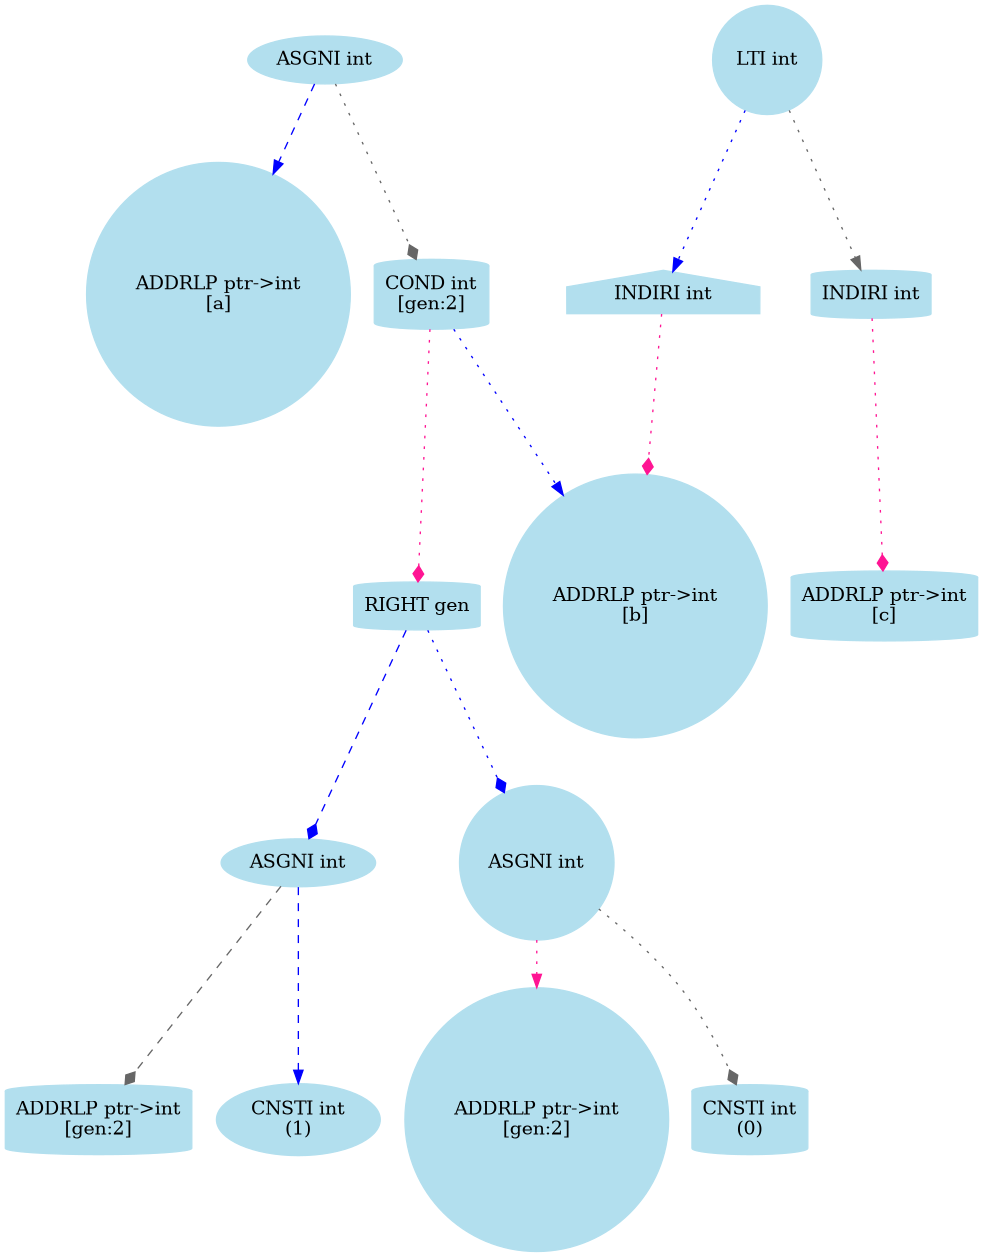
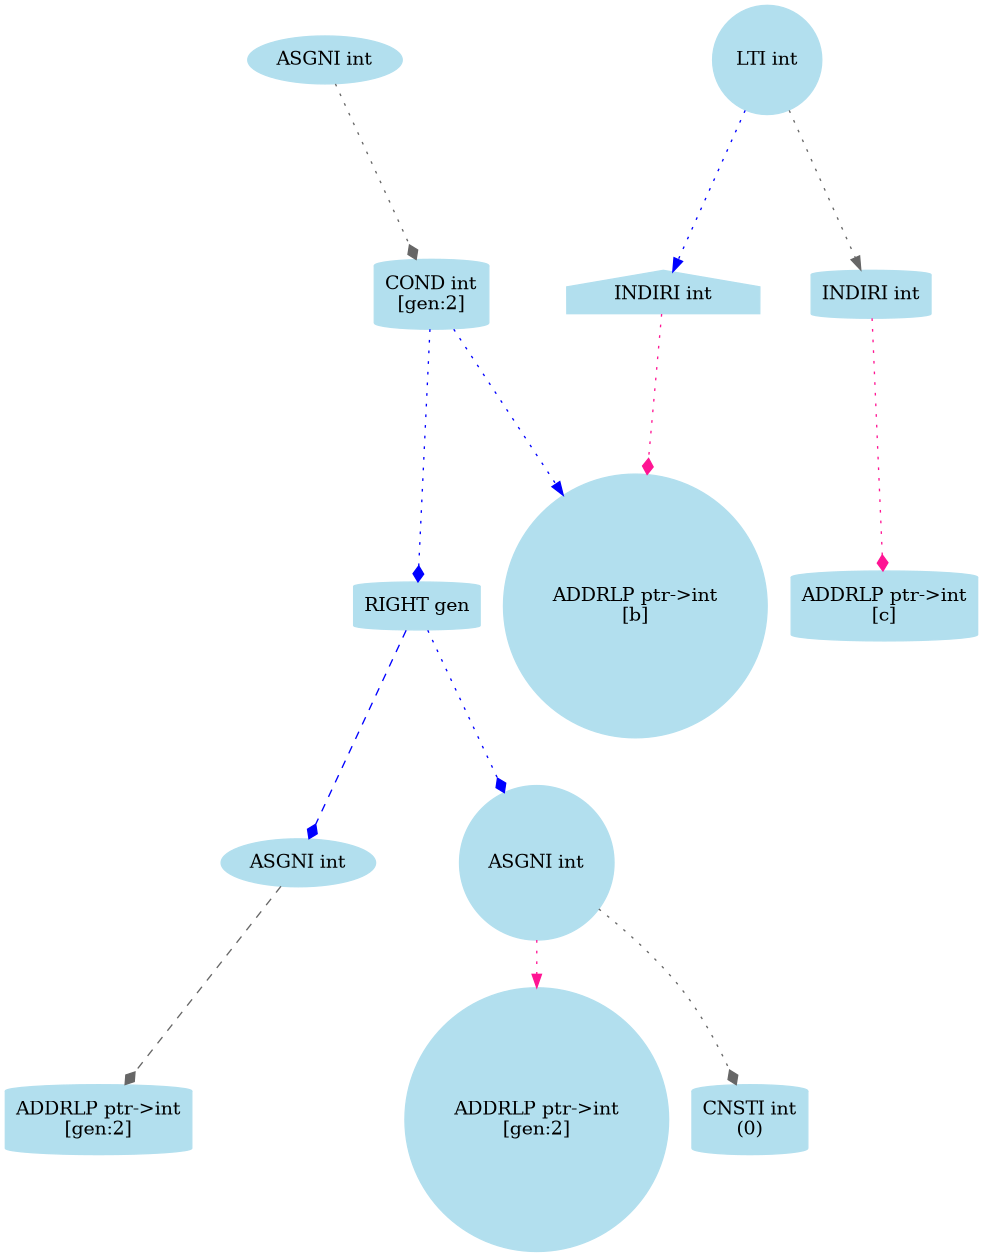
node "ADDRLP ptr->int [a]": removed
edge "COND int [gen:2]" -> "RIGHT gen": color deeppink -> blue
node "CNSTI int (1)": removed
